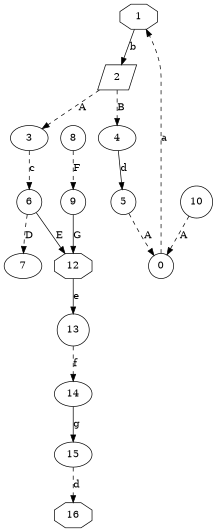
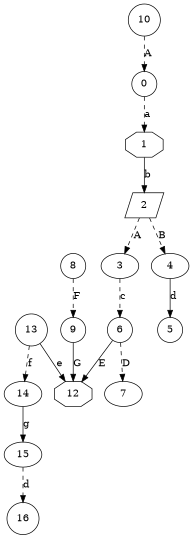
edge "5" -> "0": removed, label "A"
edge "12" -> "13": reversed
node "16": shape octagon -> circle
